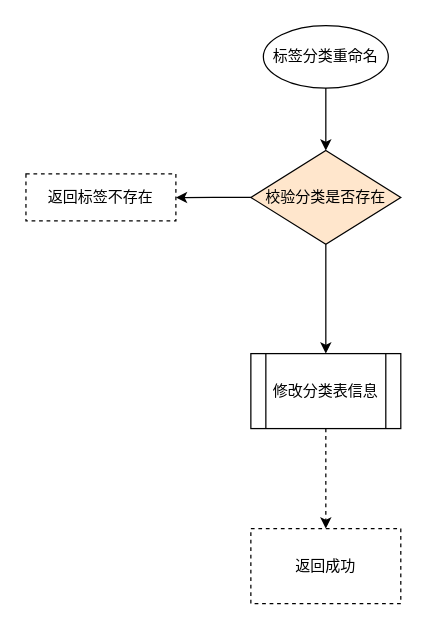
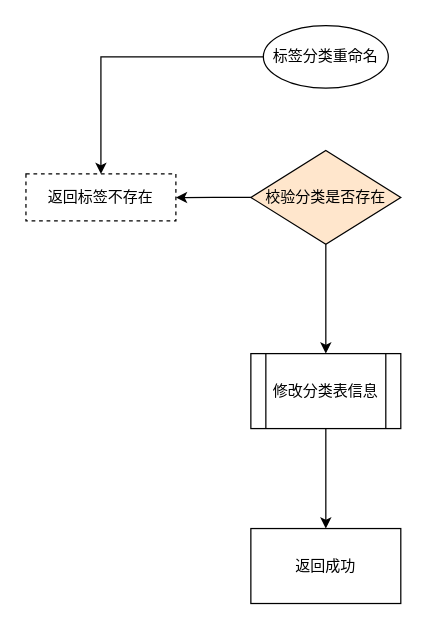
edge "标签分类重命名" -> "校验分类是否存在": now "标签分类重命名" -> "返回标签不存在"
edge "修改分类表信息" -> "返回成功": style dashed -> solid
node "返回成功": style dashed -> solid
